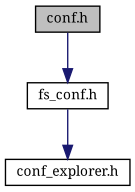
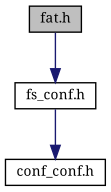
node "conf.h": label "conf.h" -> "fat.h"
node "conf_explorer.h": label "conf_explorer.h" -> "conf_conf.h"
